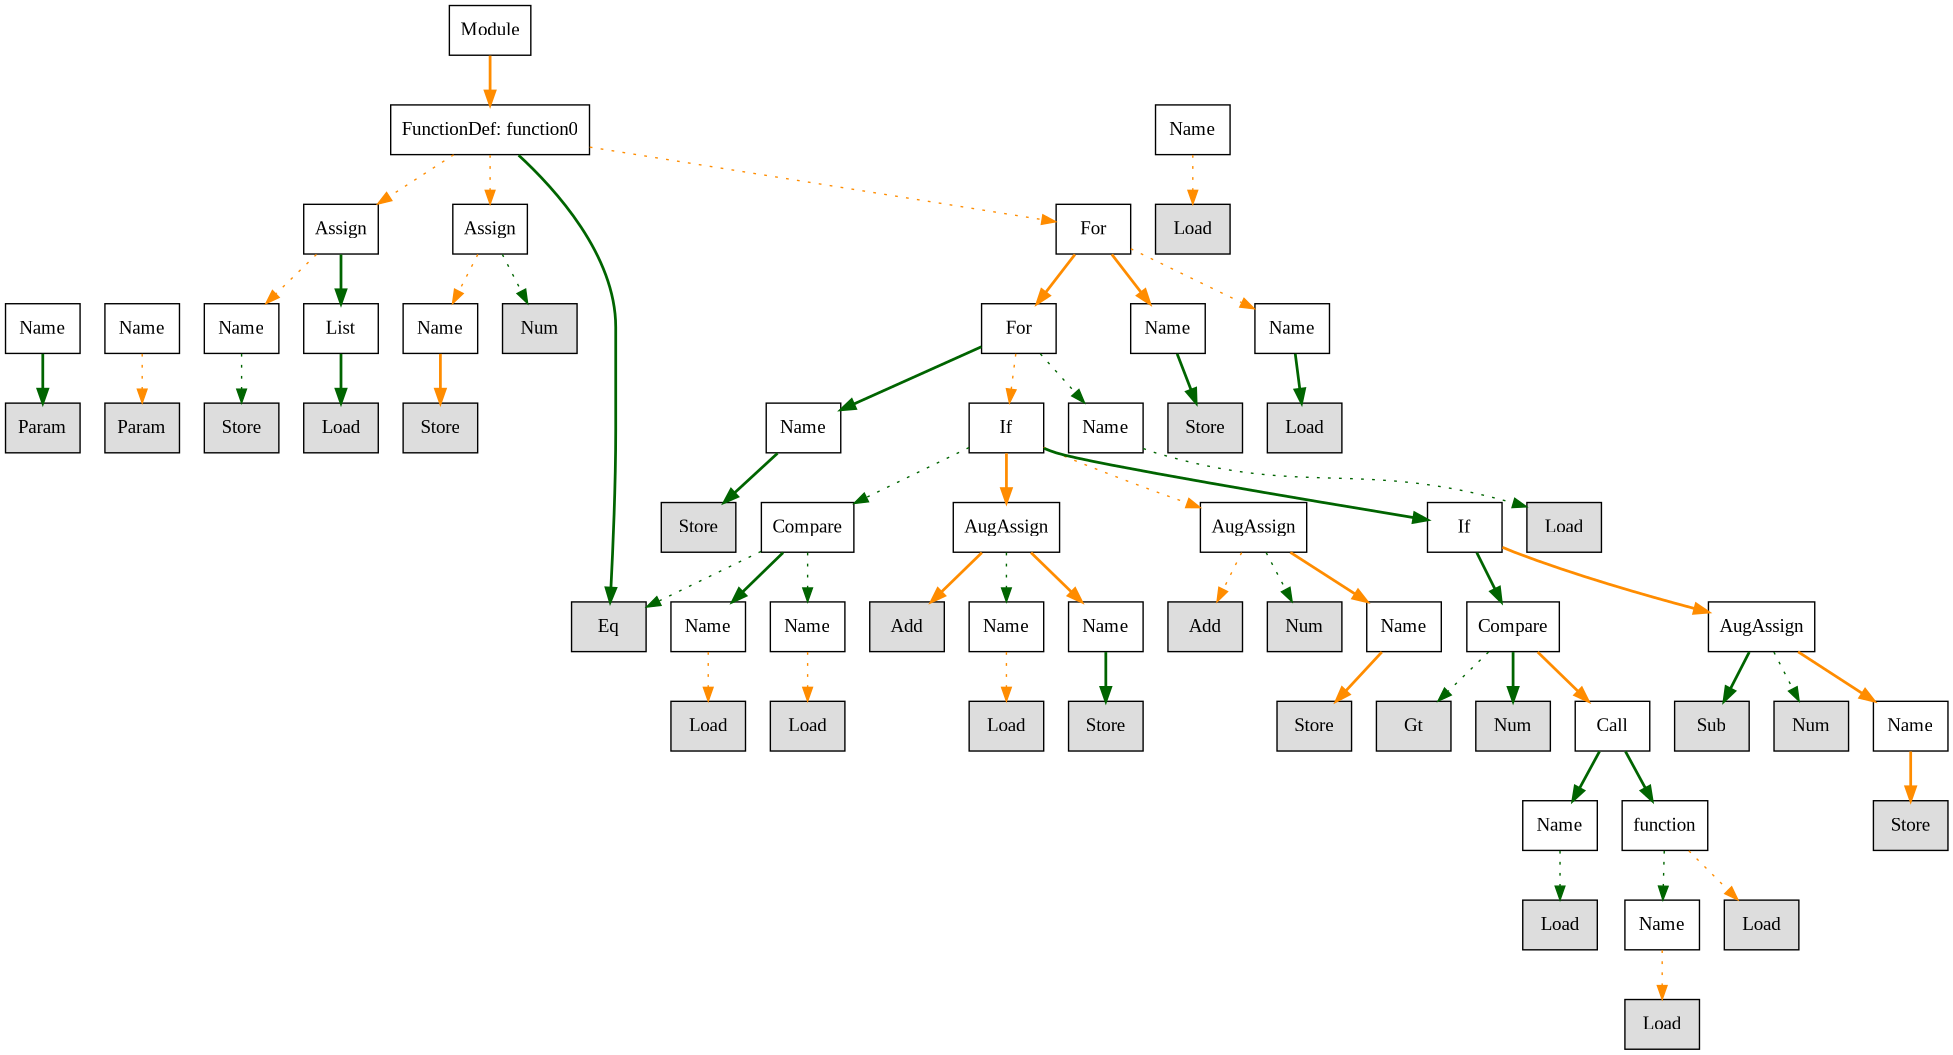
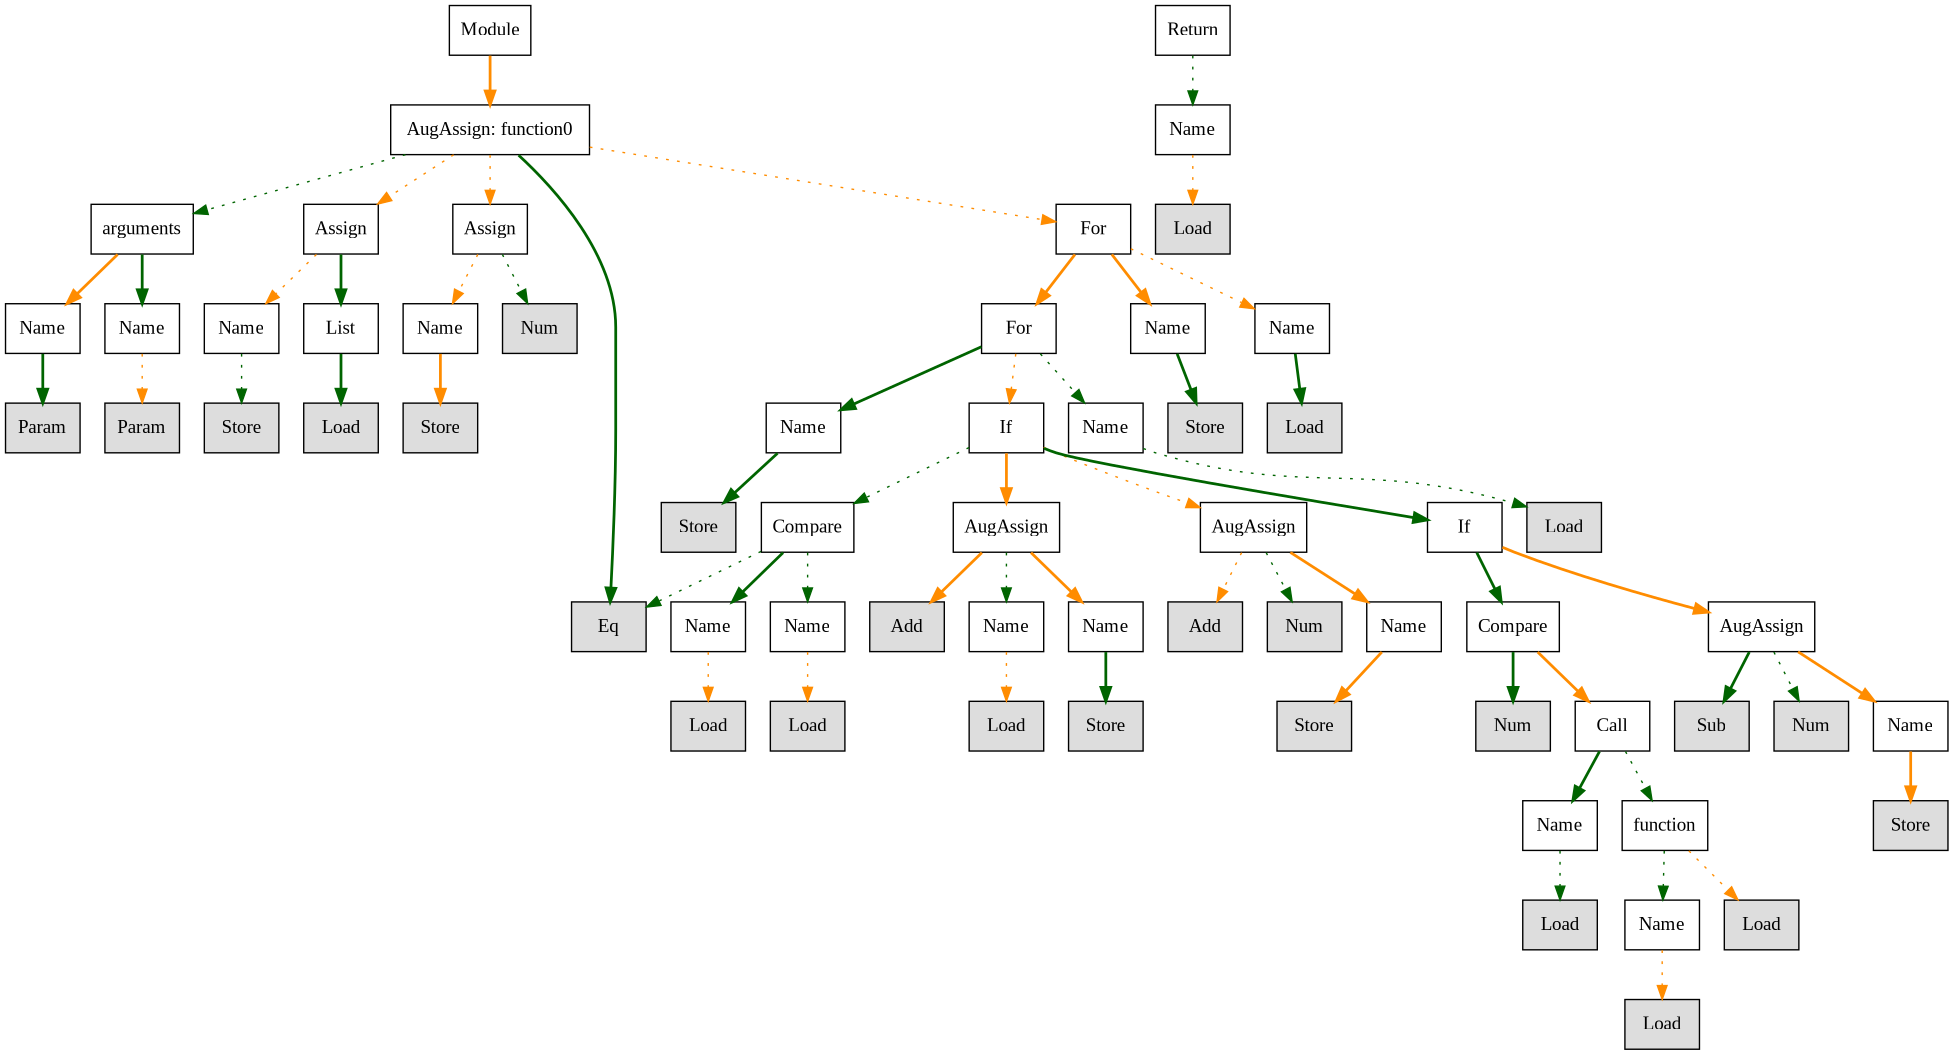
node "Return": added
node "FunctionDef: function0": label "FunctionDef: function0" -> "AugAssign: function0"
node "arguments": added
node "Gt": removed
edge "Call" -> "function": style bold -> dotted
